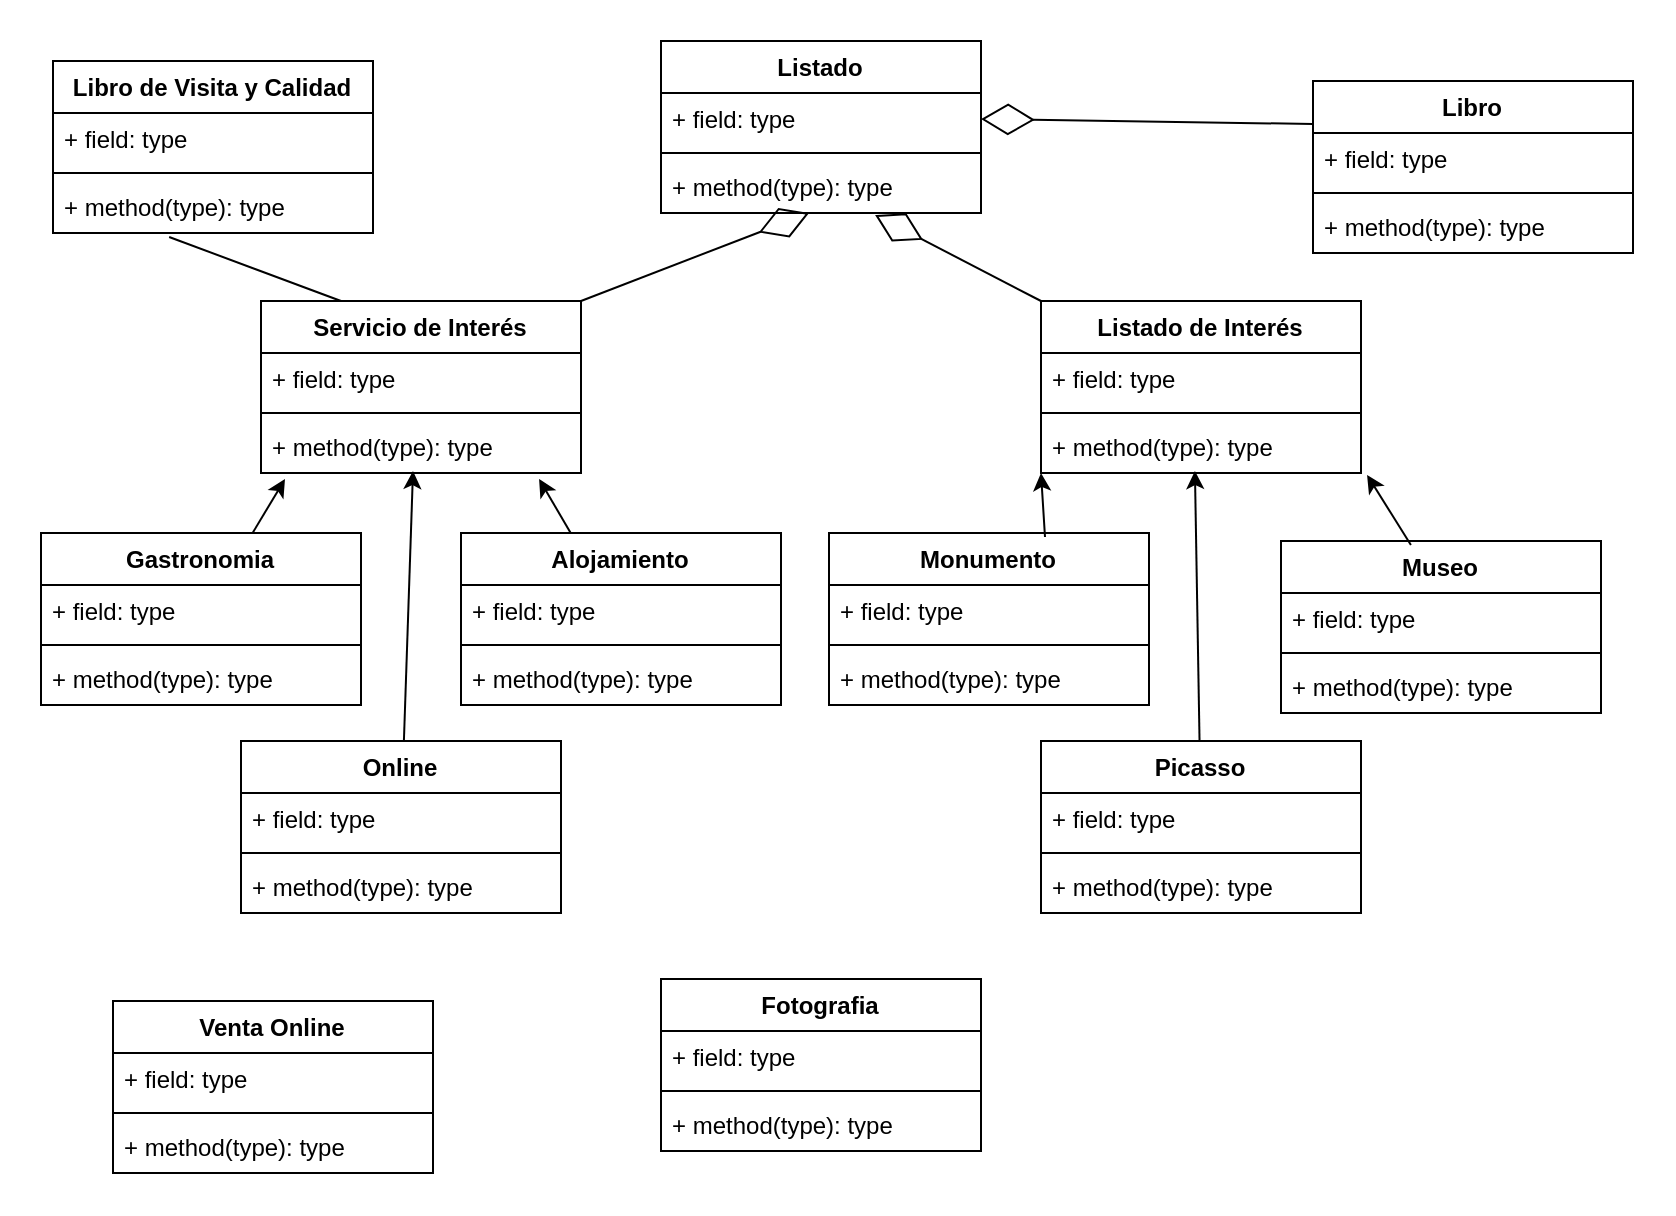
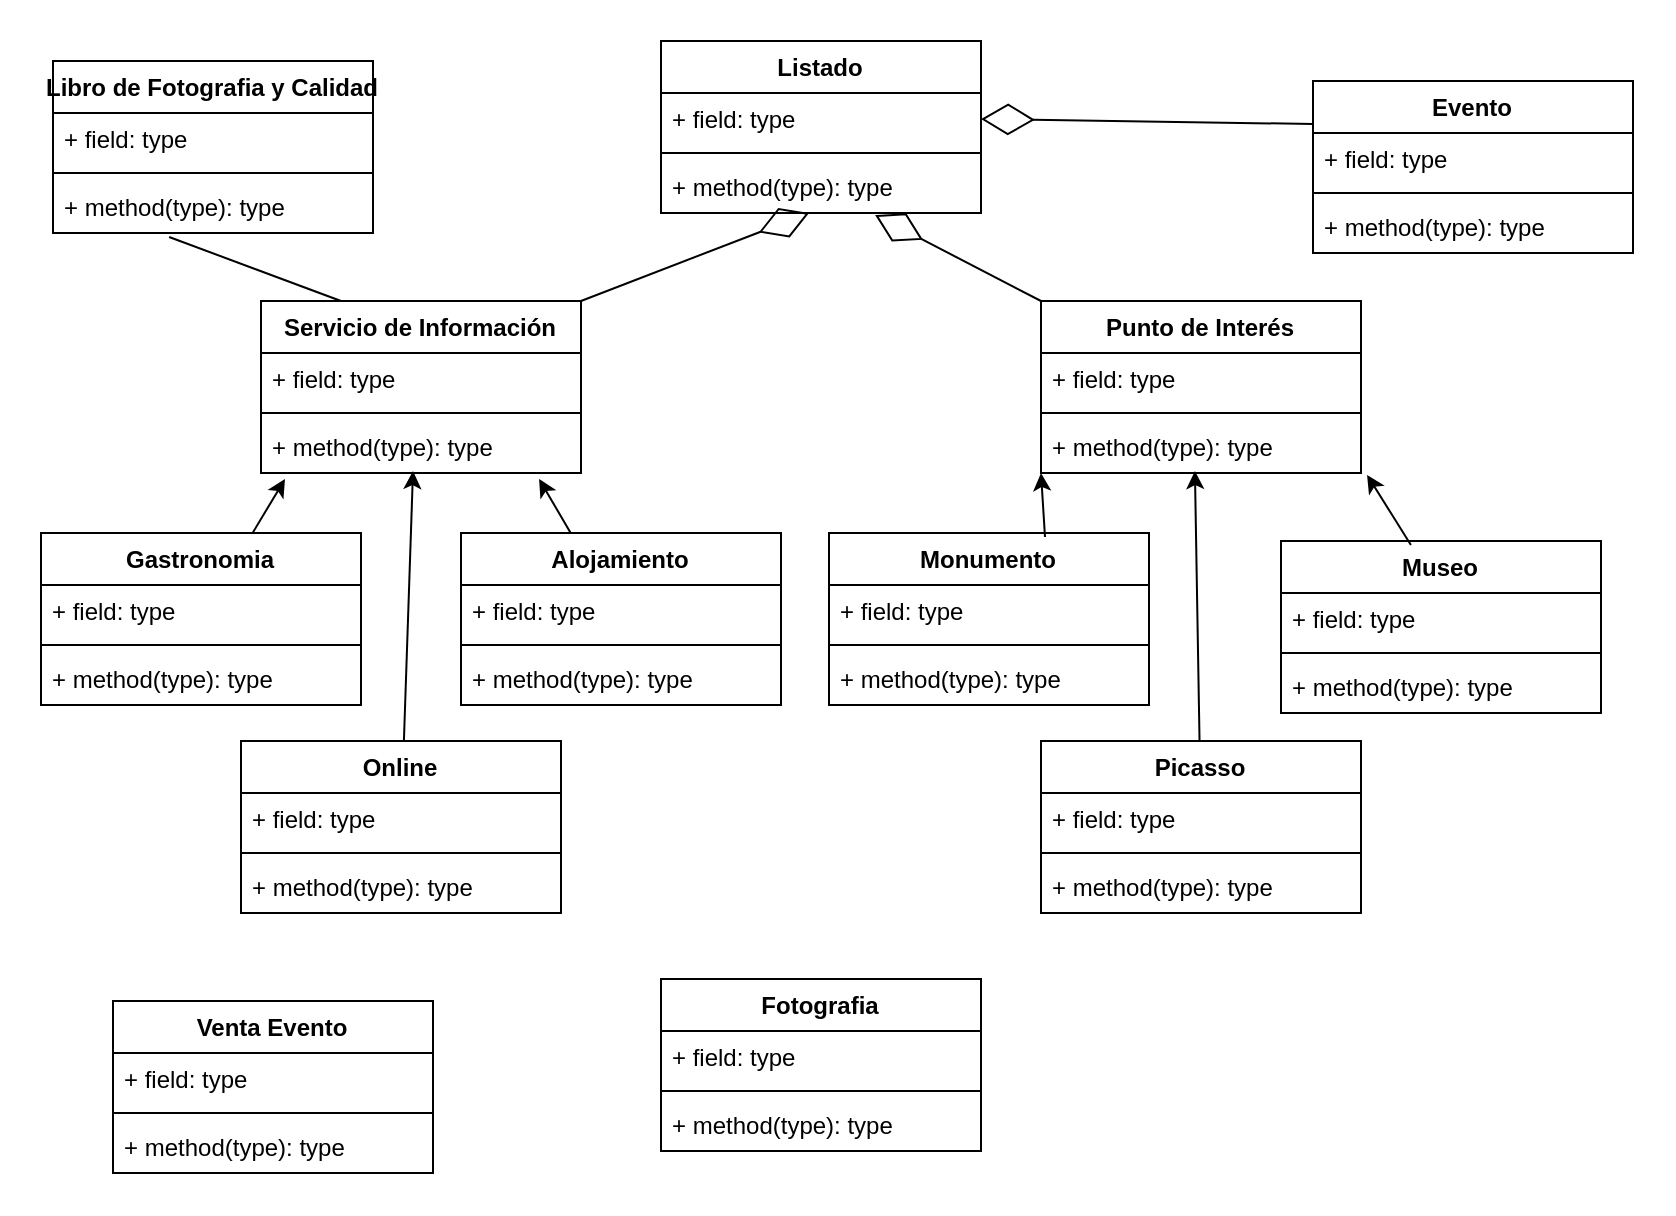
node "Libro de Visita y Calidad": label "Libro de Visita y Calidad" -> "Libro de Fotografia y Calidad"
node "Libro": label "Libro" -> "Evento"
node "Servicio de Interés": label "Servicio de Interés" -> "Servicio de Información"
node "Listado de Interés": label "Listado de Interés" -> "Punto de Interés"
node "Venta Online": label "Venta Online" -> "Venta Evento"
